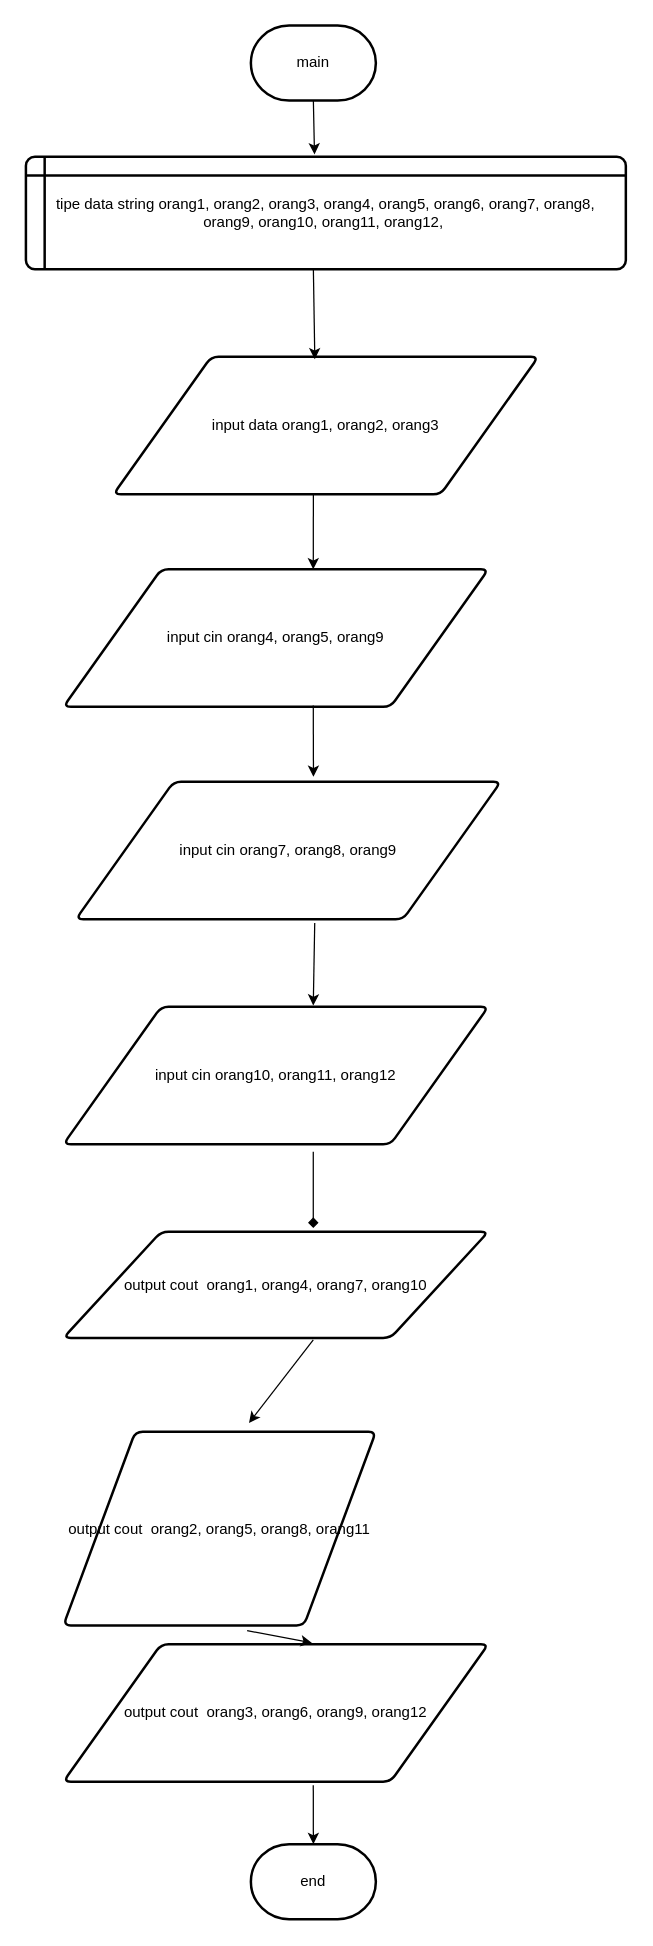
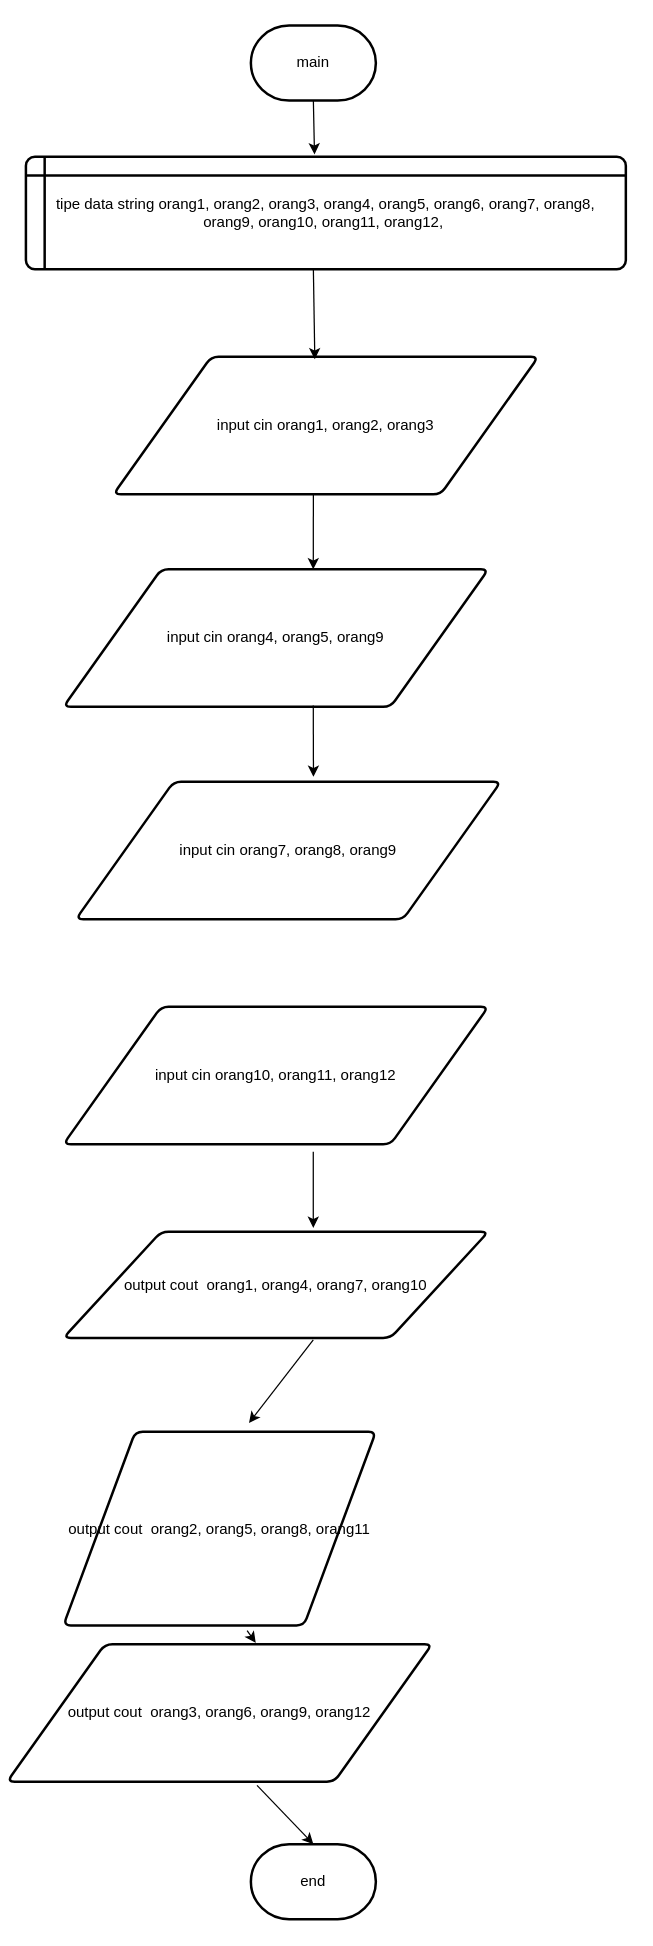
node "input data orang1, orang2, orang3": label "input data orang1, orang2, orang3" -> "input cin orang1, orang2, orang3"
edge "input cin orang7, orang8, orang9" -> "input cin orang10, orang11, orang12": removed
edge "input cin orang10, orang11, orang12" -> "output cout orang1, orang4, orang7, orang10": arrowhead diamond -> classic
node "output cout orang3, orang6, orang9, orang12": moved (276, 1713) -> (219, 1713)
